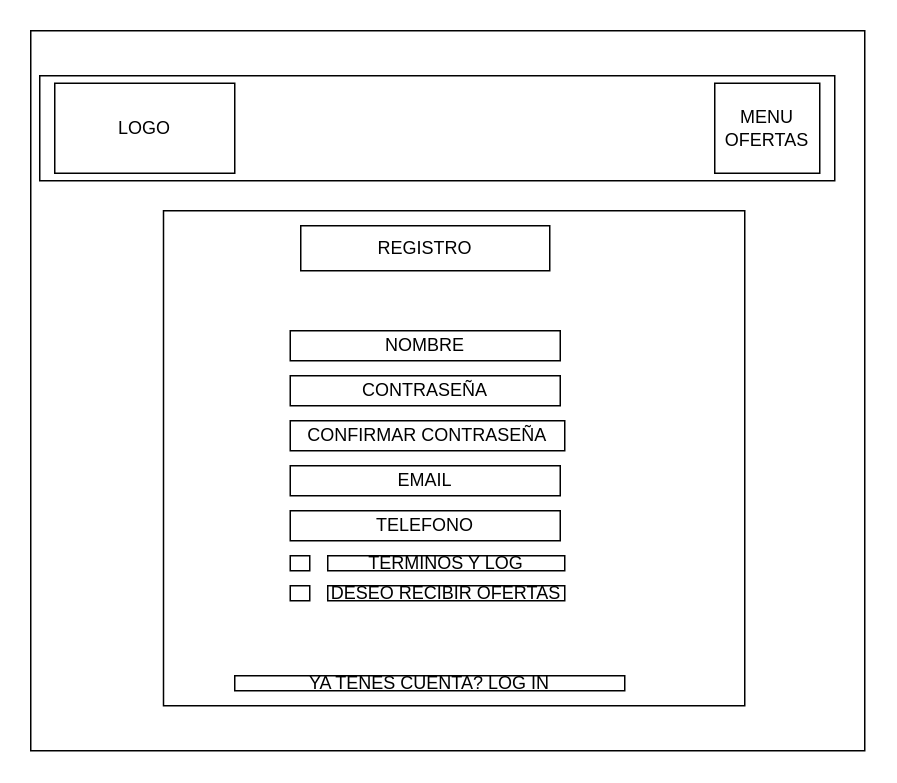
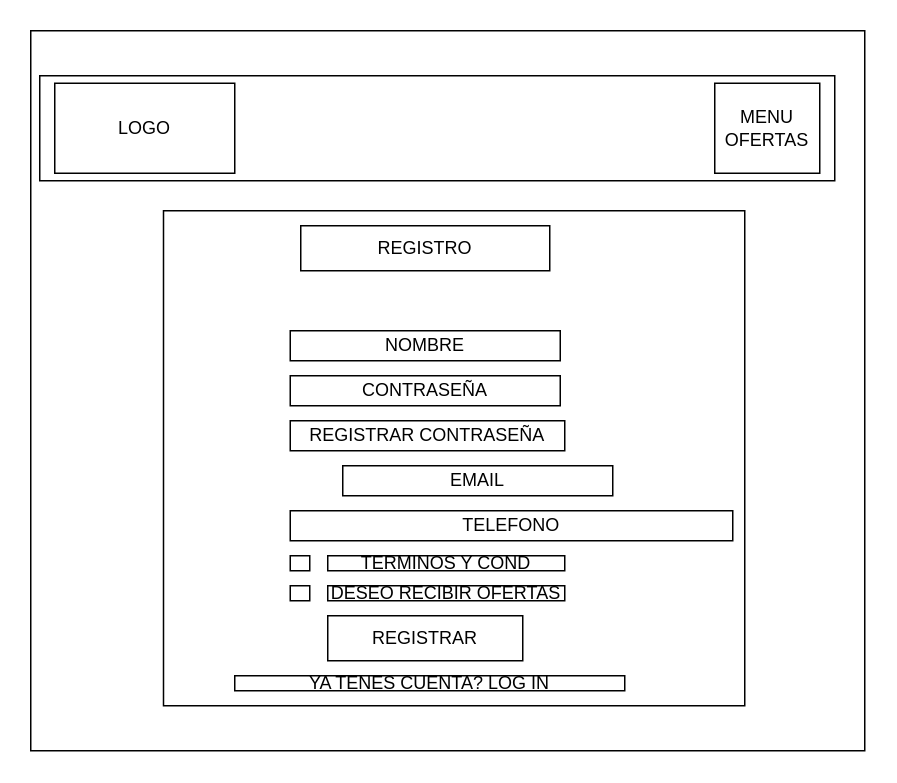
node "CONFIRMAR CONTRASEÑA": label "CONFIRMAR CONTRASEÑA" -> "REGISTRAR CONTRASEÑA"
node "EMAIL": moved (425, 481) -> (478, 481)
node "TELEFONO": size 270x30 -> 443x30
node "TERMINOS Y LOG": label "TERMINOS Y LOG" -> "TERMINOS Y COND"
node "REGISTRAR": added
